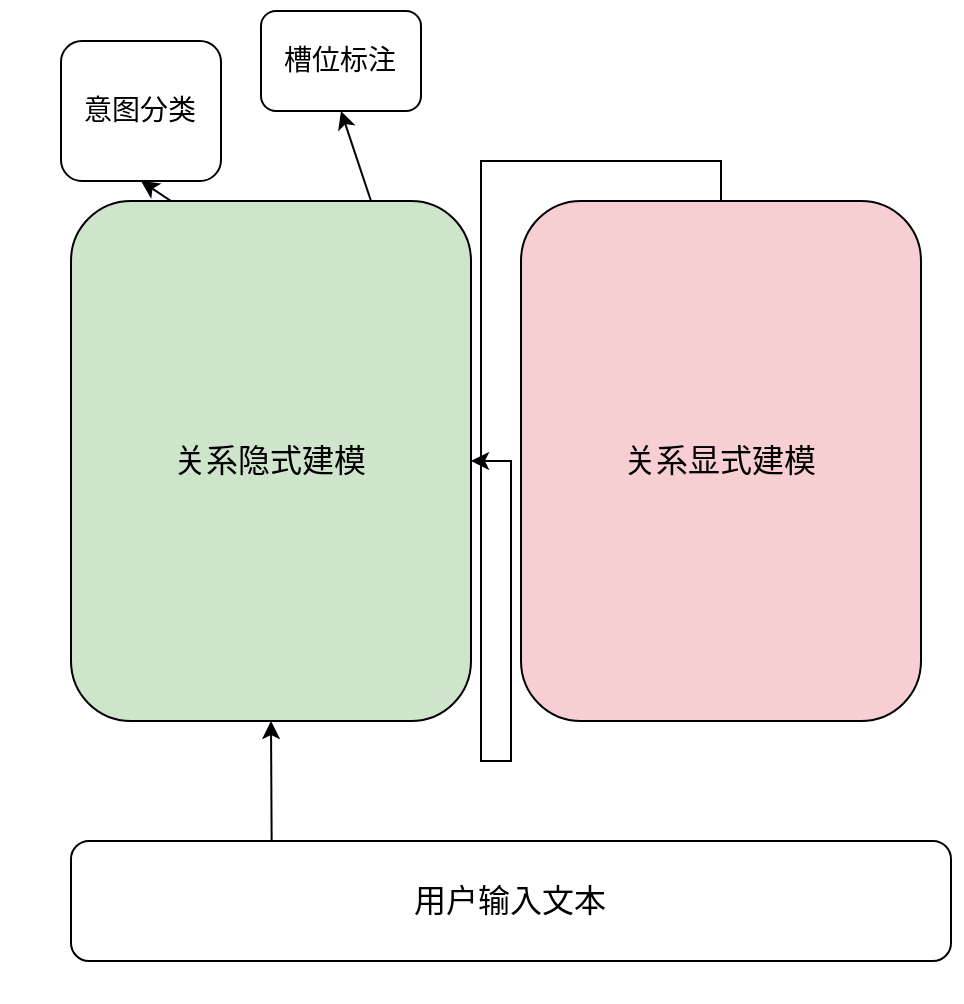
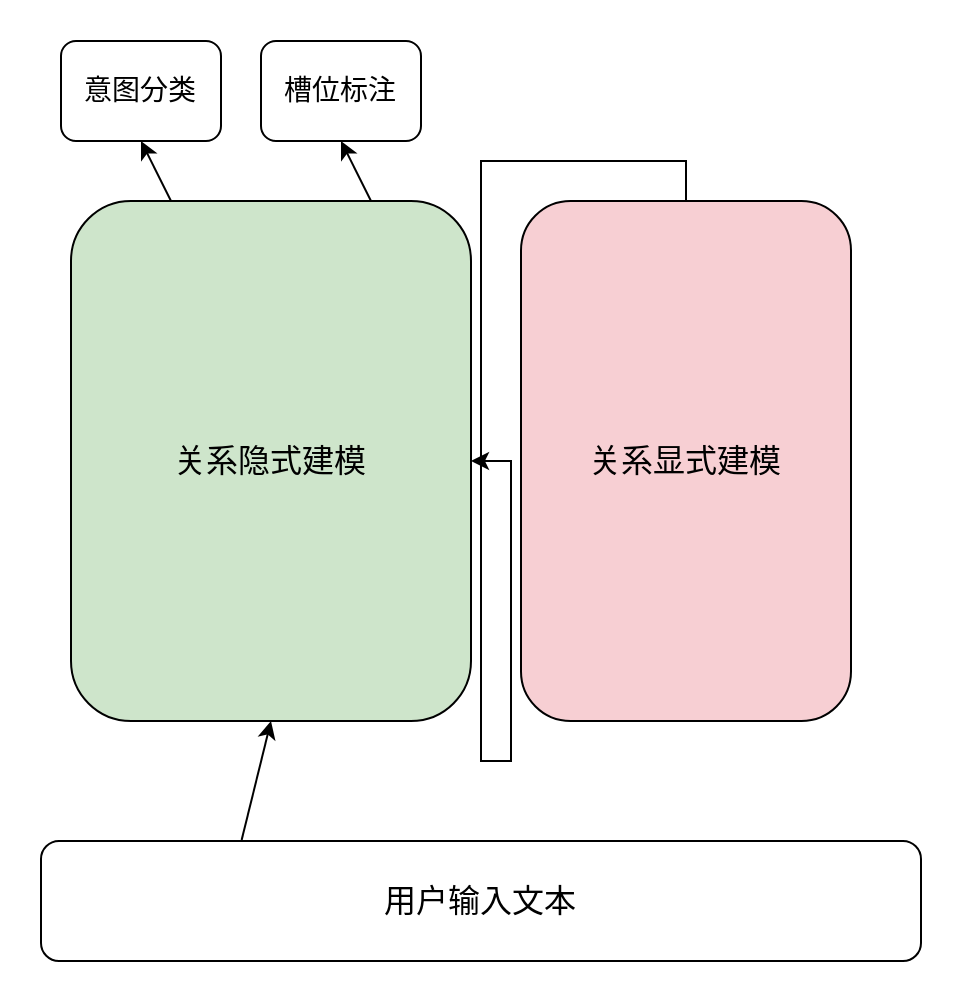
node "槽位标注": moved (341, 61) -> (341, 91)
node "意图分类": size 160x140 -> 160x100
node "关系显式建模": size 400x520 -> 330x520
node "用户输入文本": moved (511, 901) -> (481, 901)
